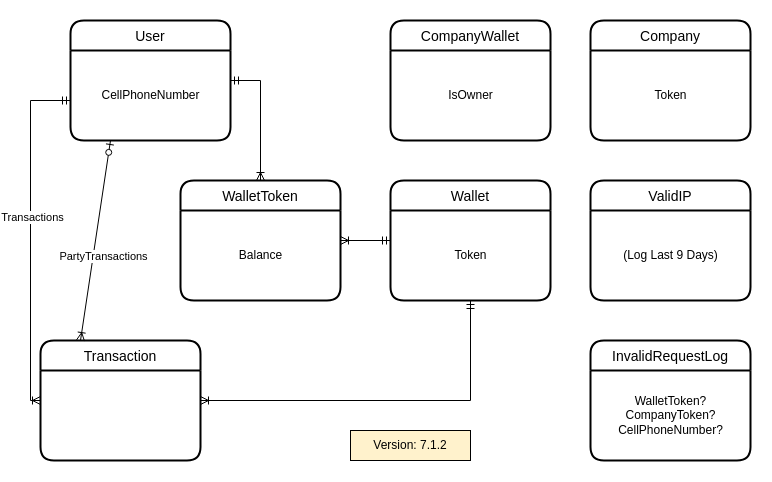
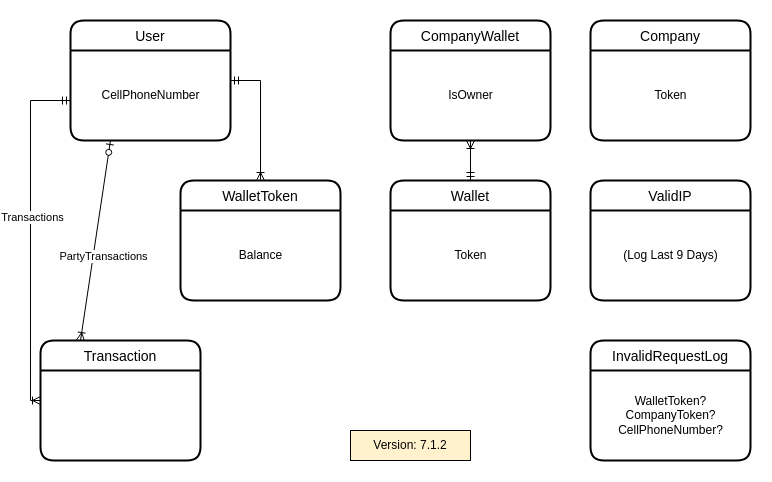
edge "CompanyWallet" -- "Wallet": added
edge "WalletToken" -- "Wallet": removed
edge "Wallet" -- "Transaction": removed
